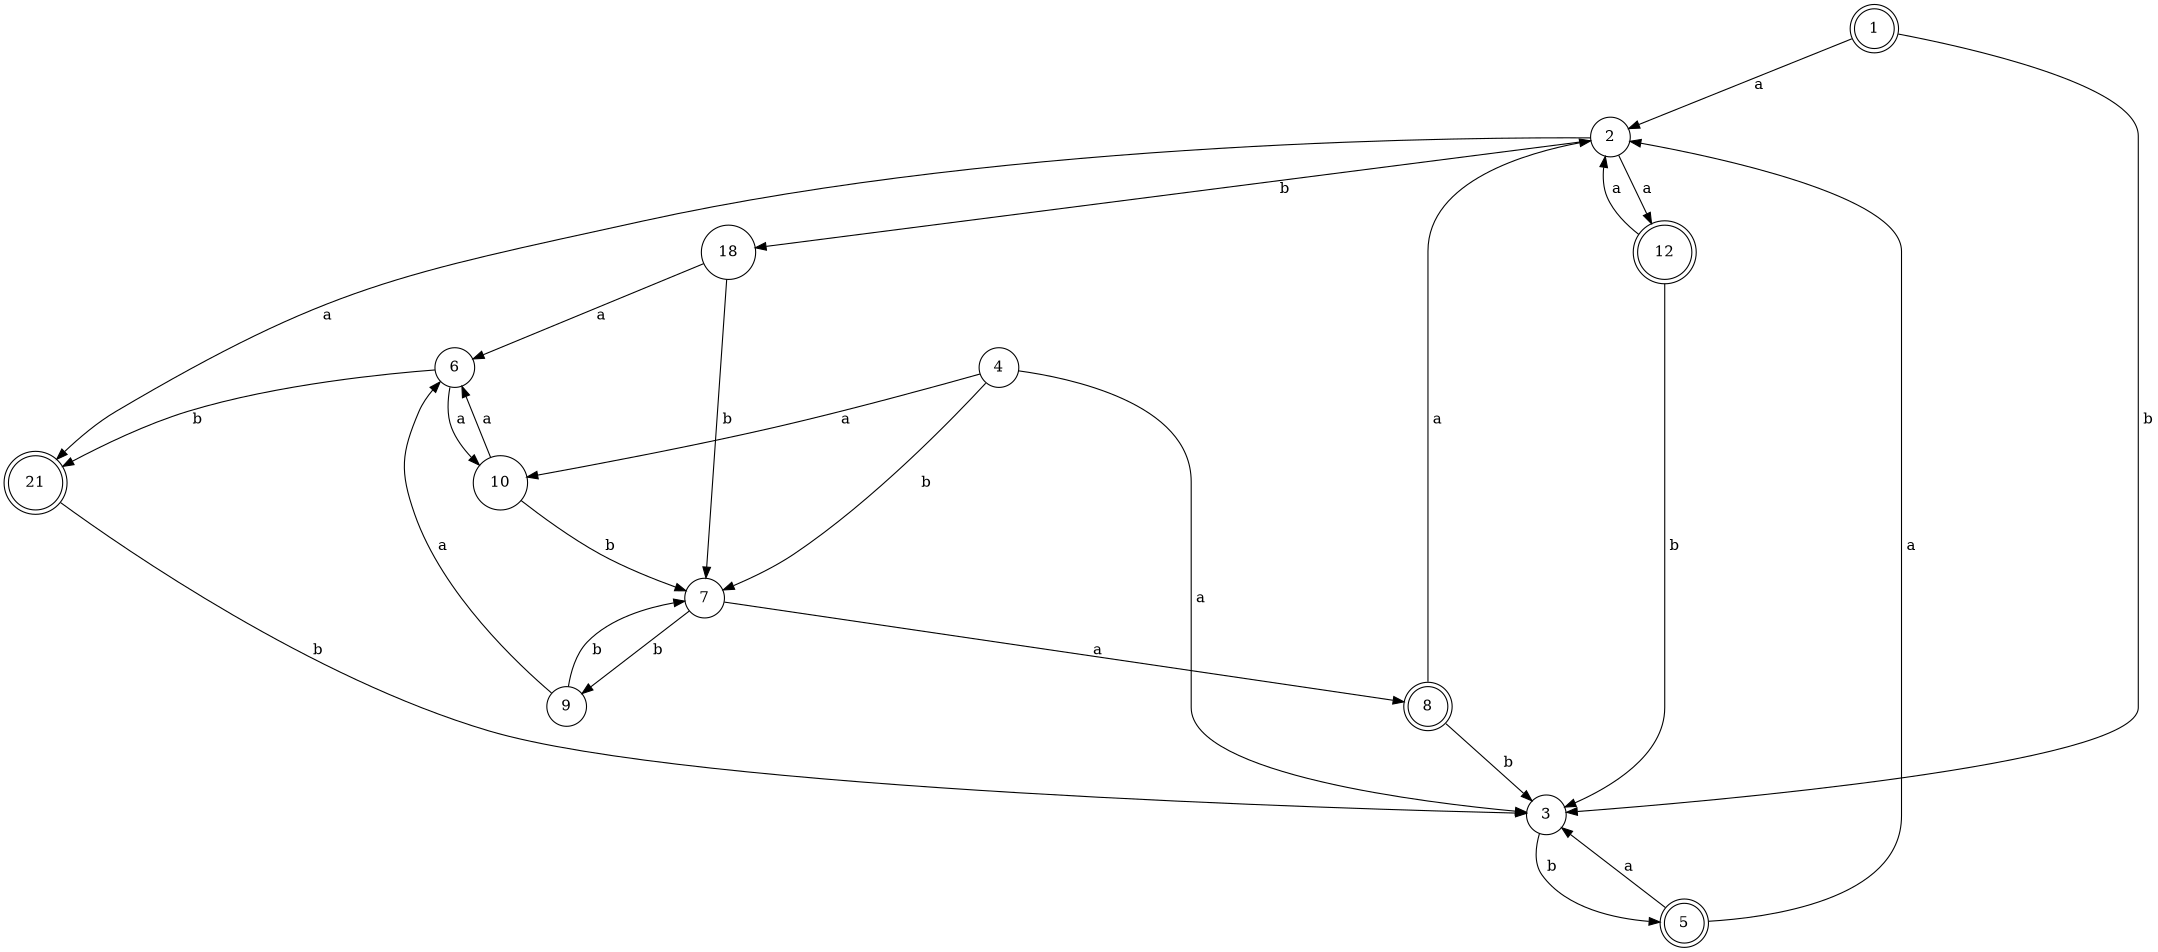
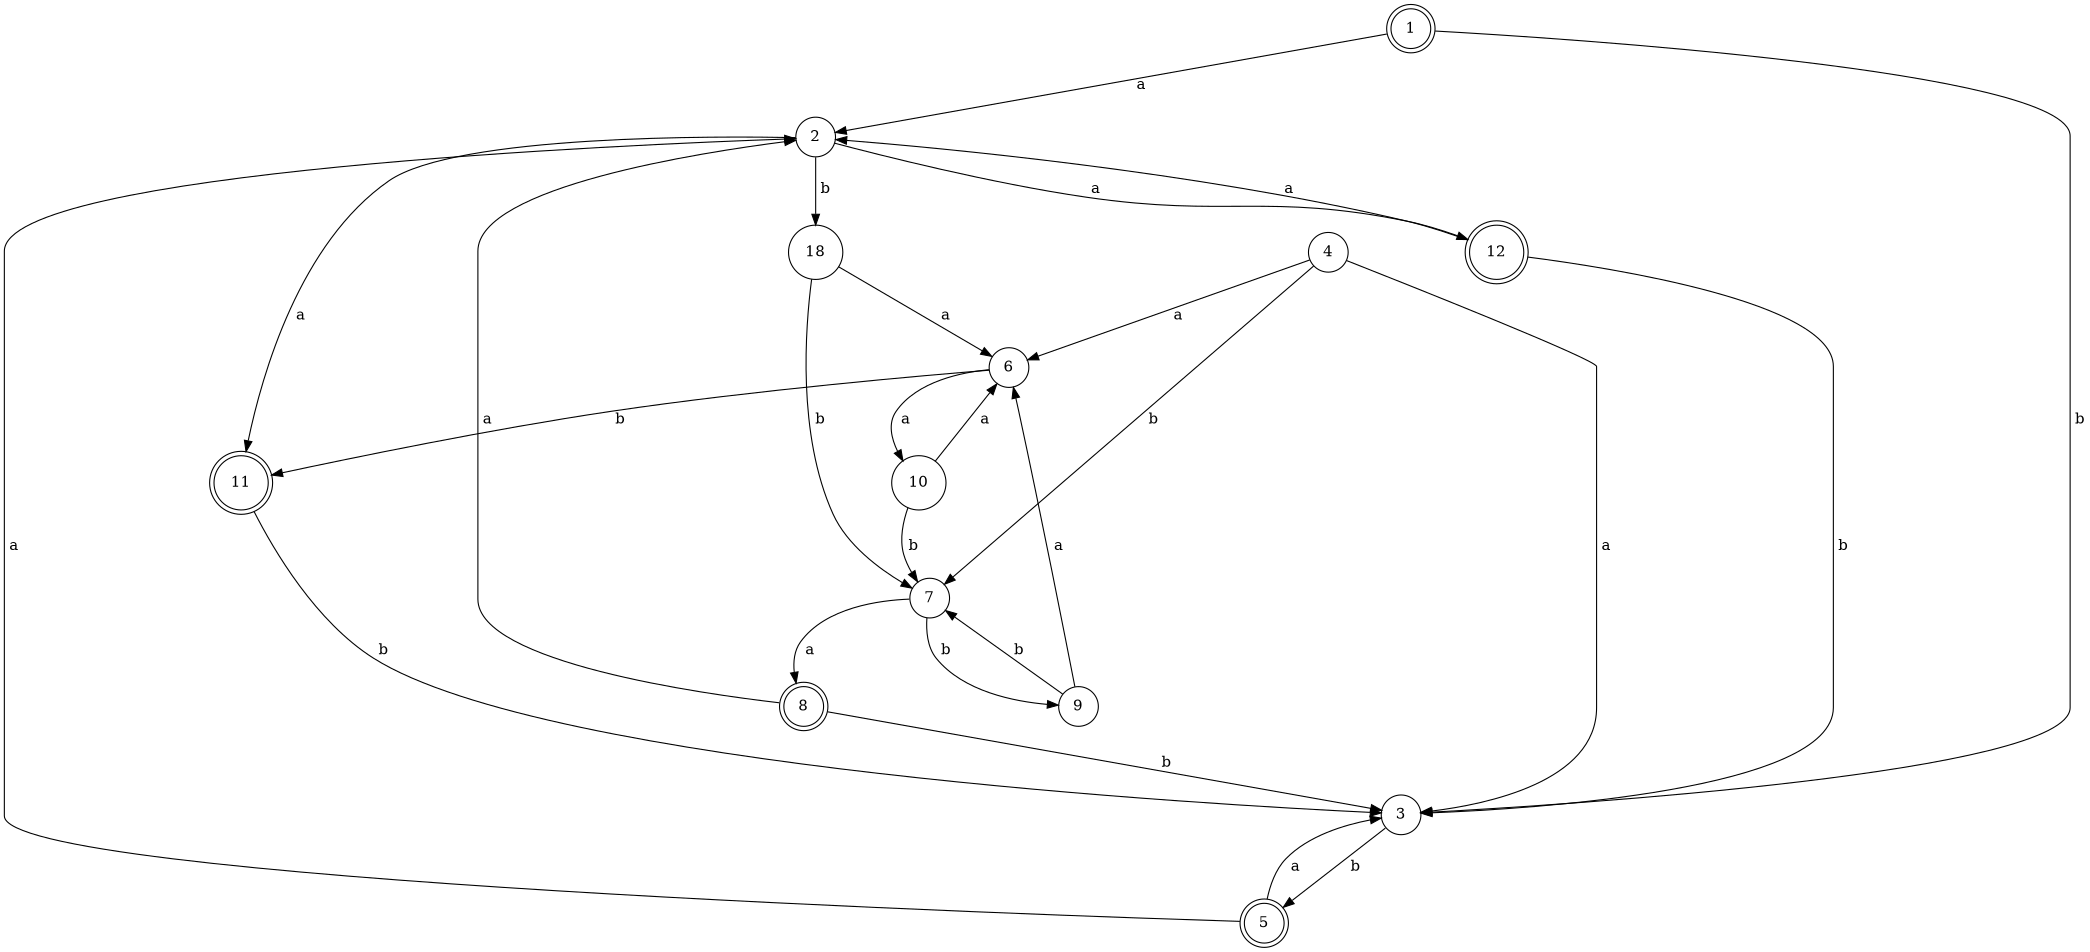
edge "4" -> "10": now "4" -> "6"
node "21": label "21" -> "11"
